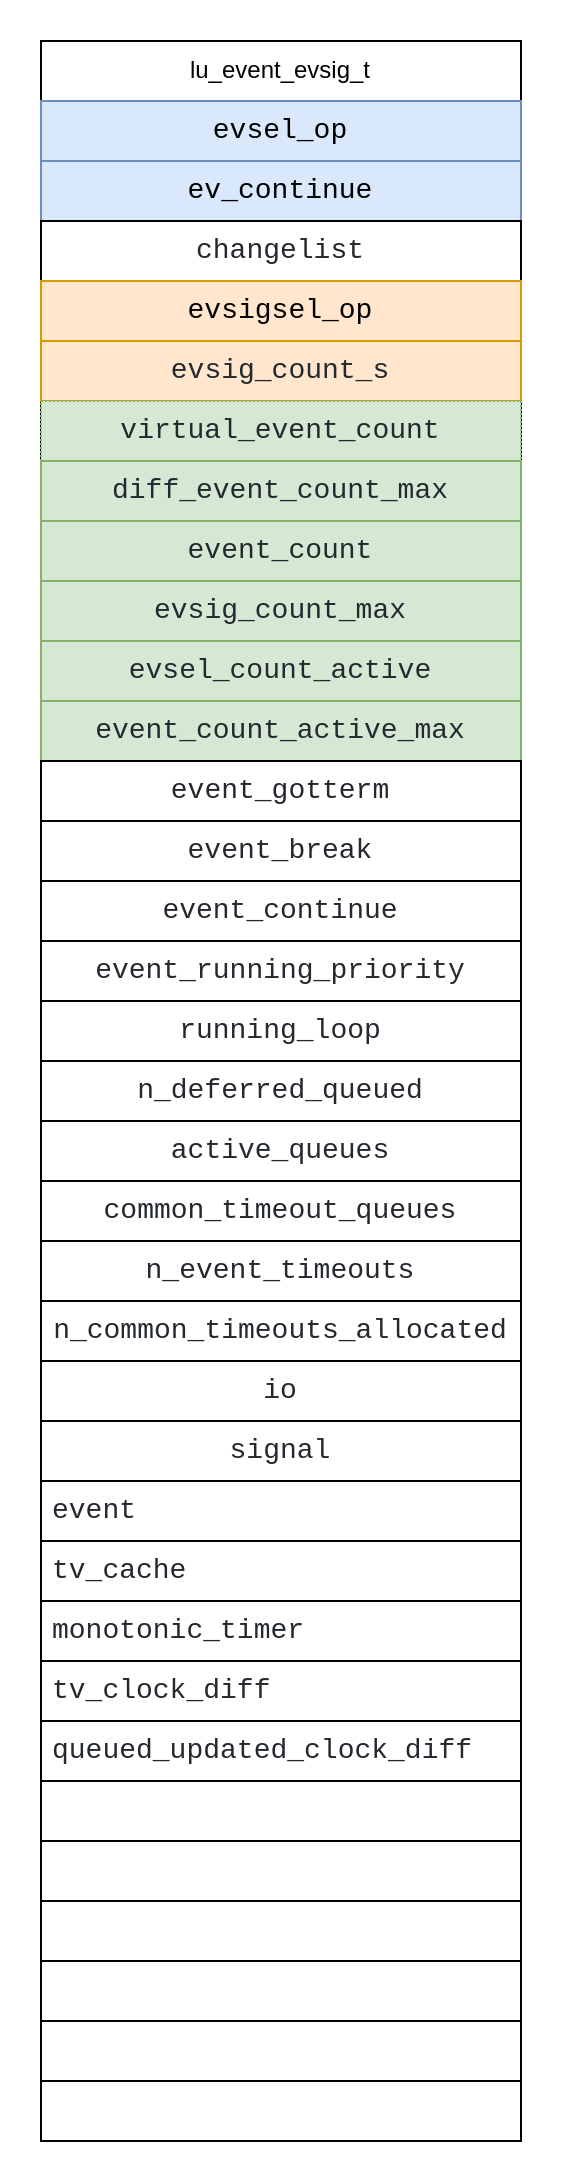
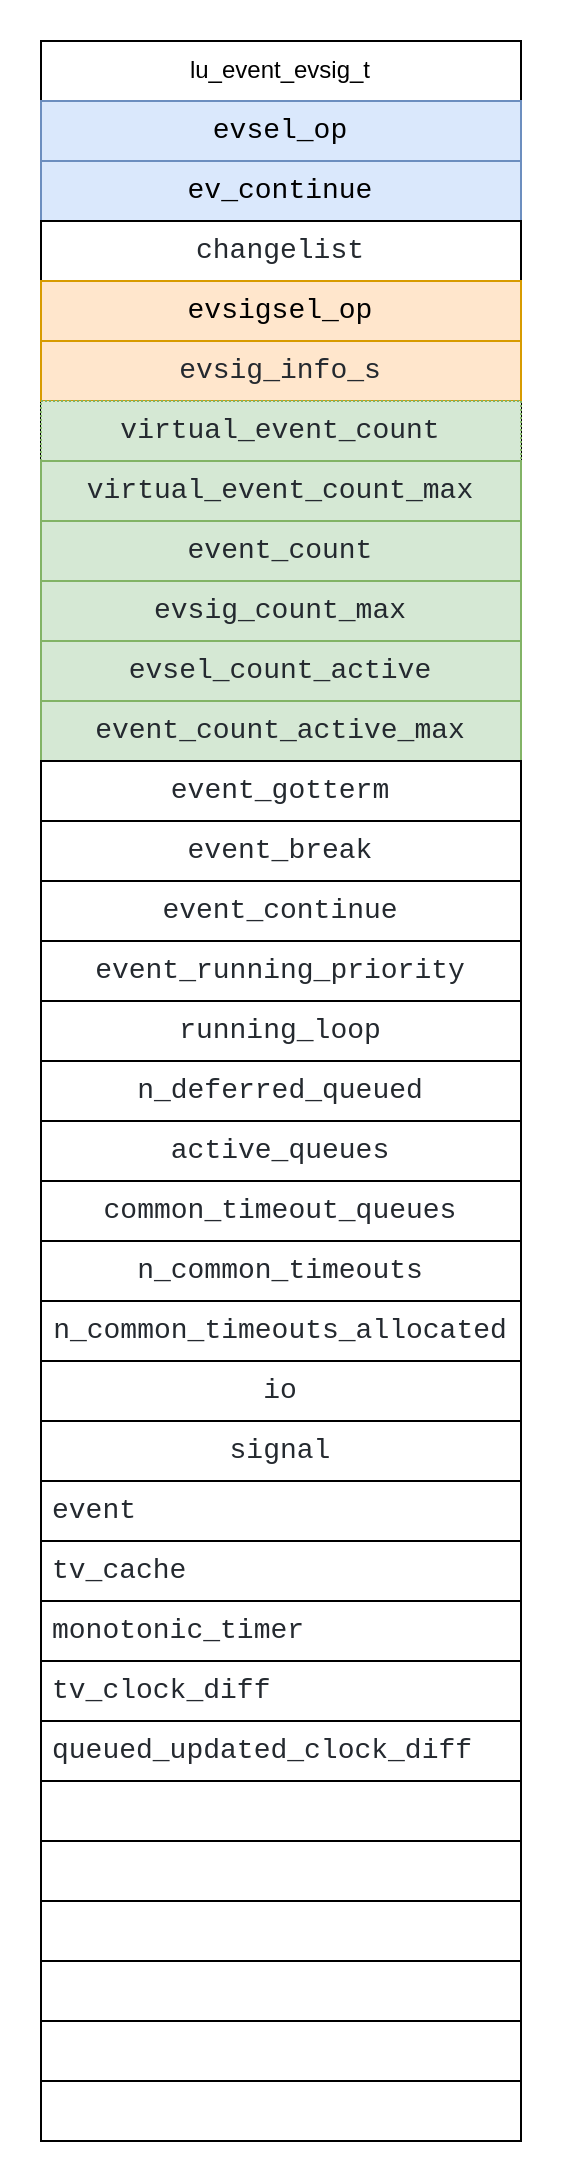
node "evsig_count_s": label "evsig_count_s" -> "evsig_info_s"
node "diff_event_count_max": label "diff_event_count_max" -> "virtual_event_count_max"
node "n_event_timeouts": label "n_event_timeouts" -> "n_common_timeouts"
